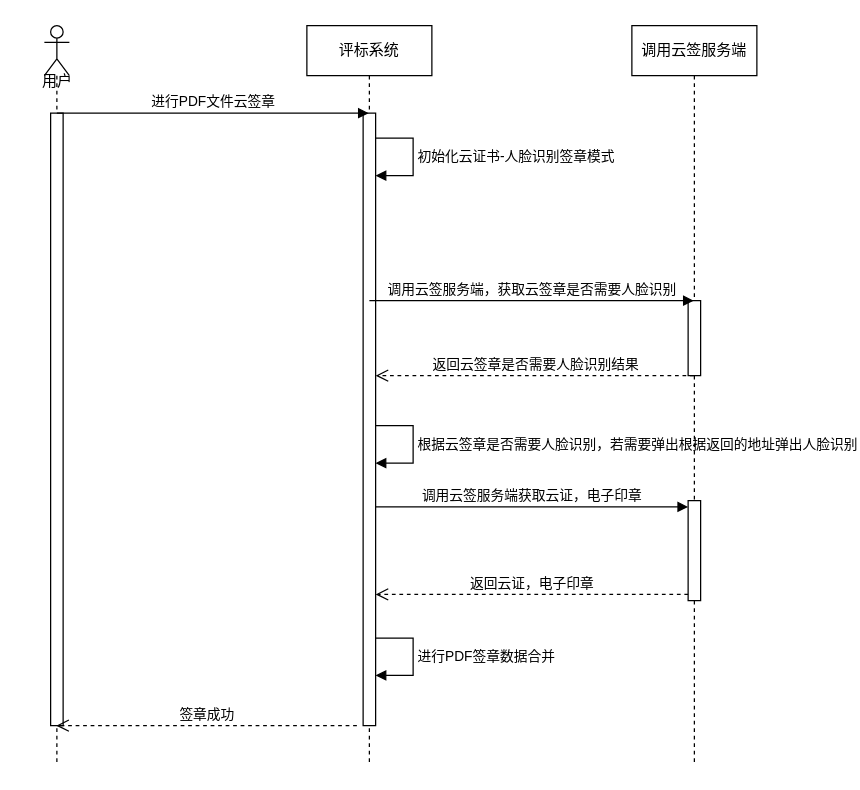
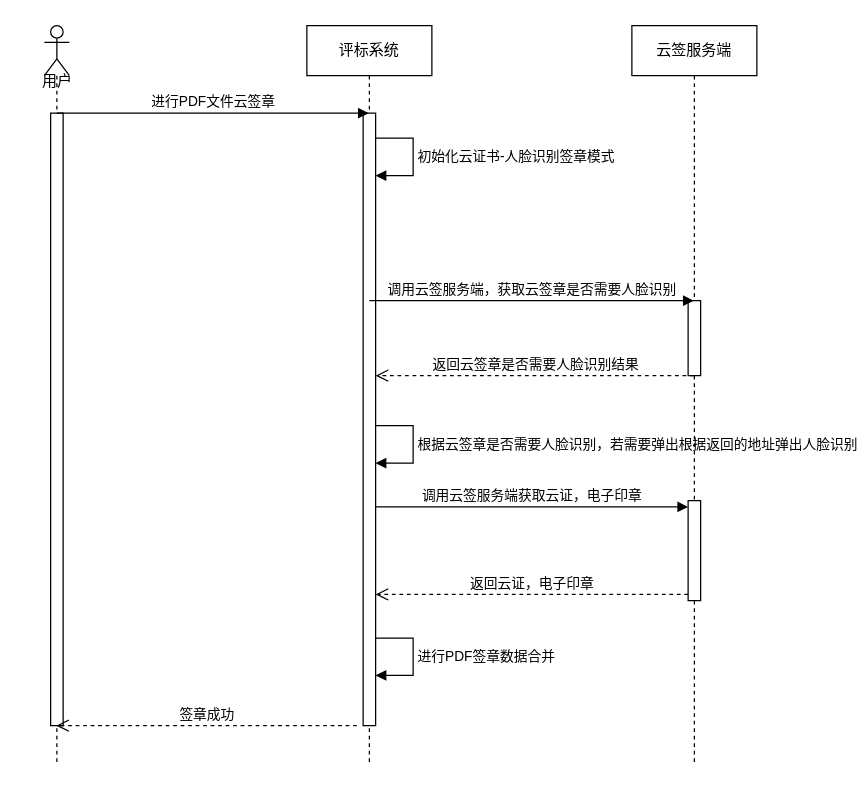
node "调用云签服务端": label "调用云签服务端" -> "云签服务端"
